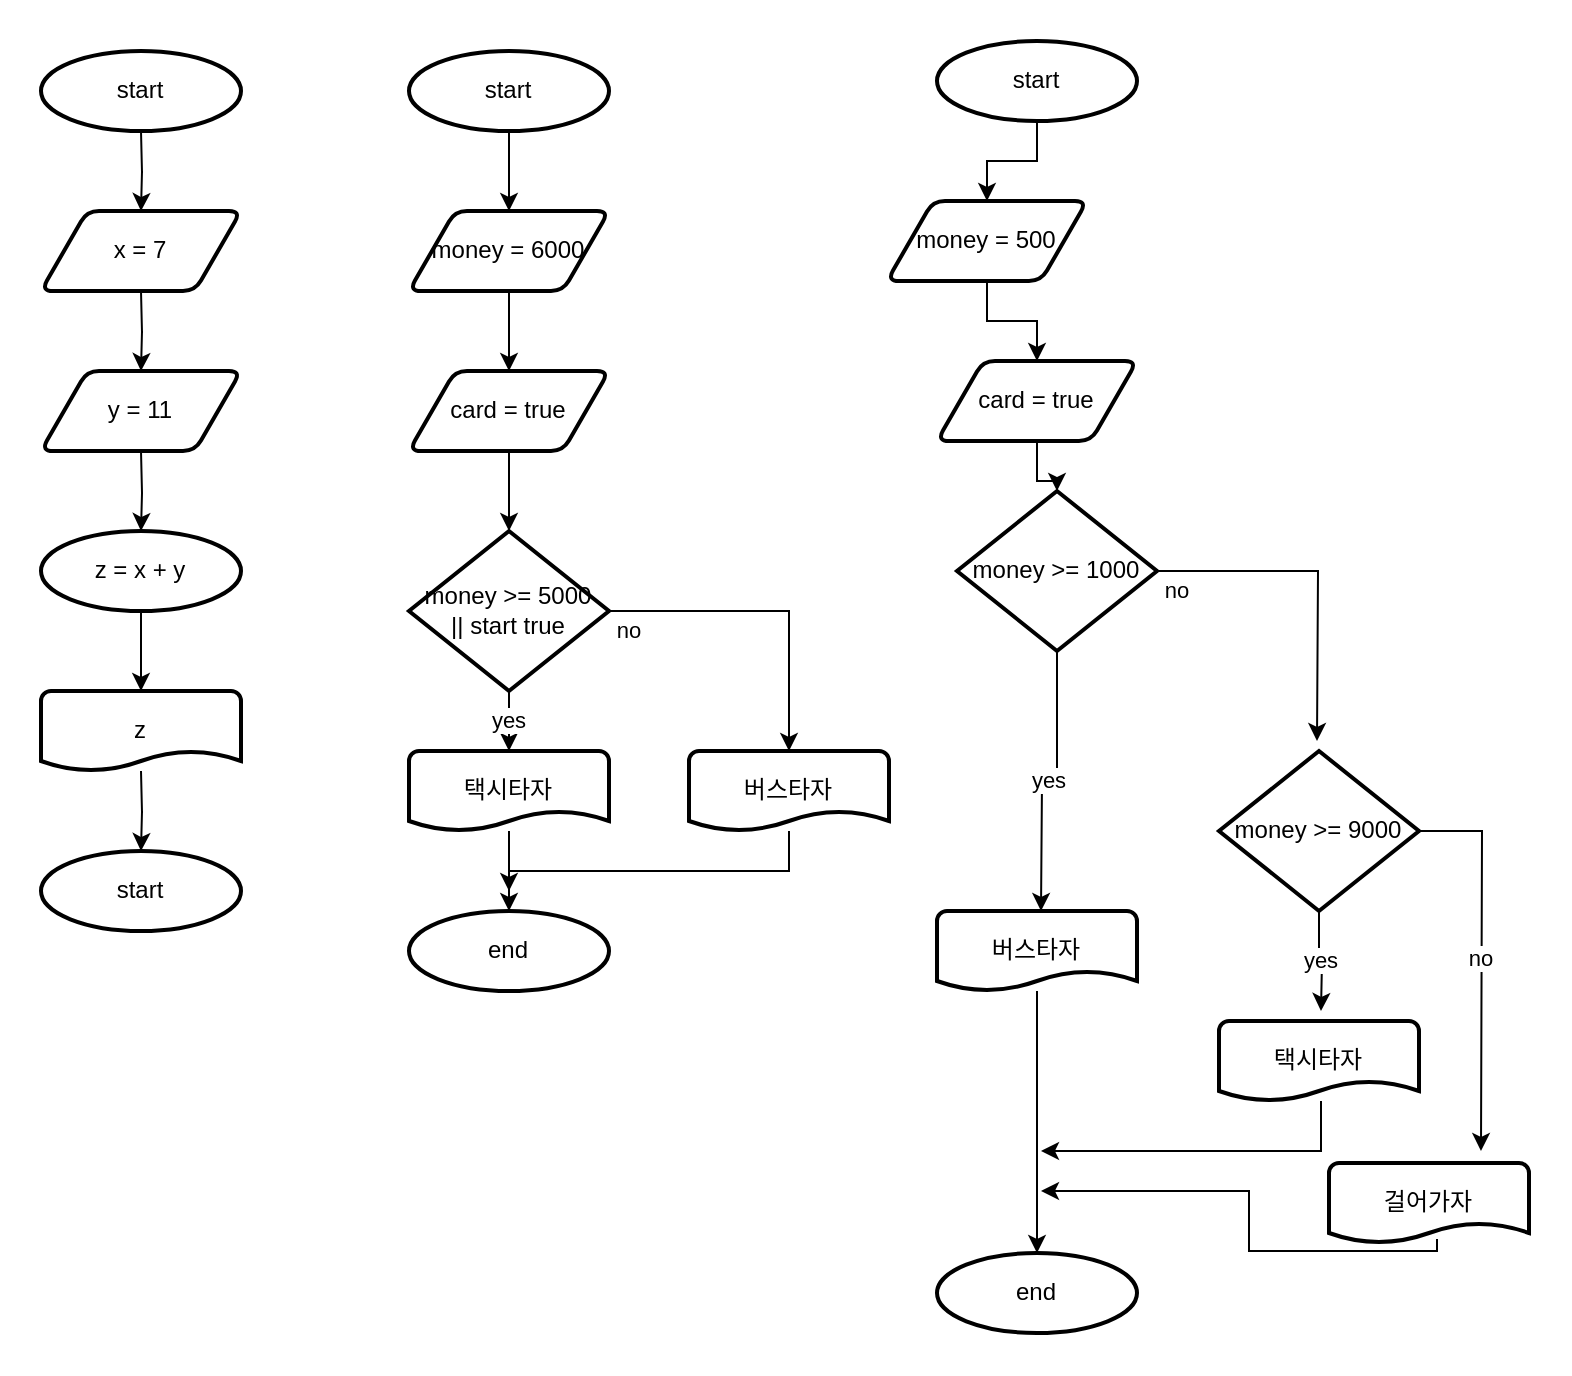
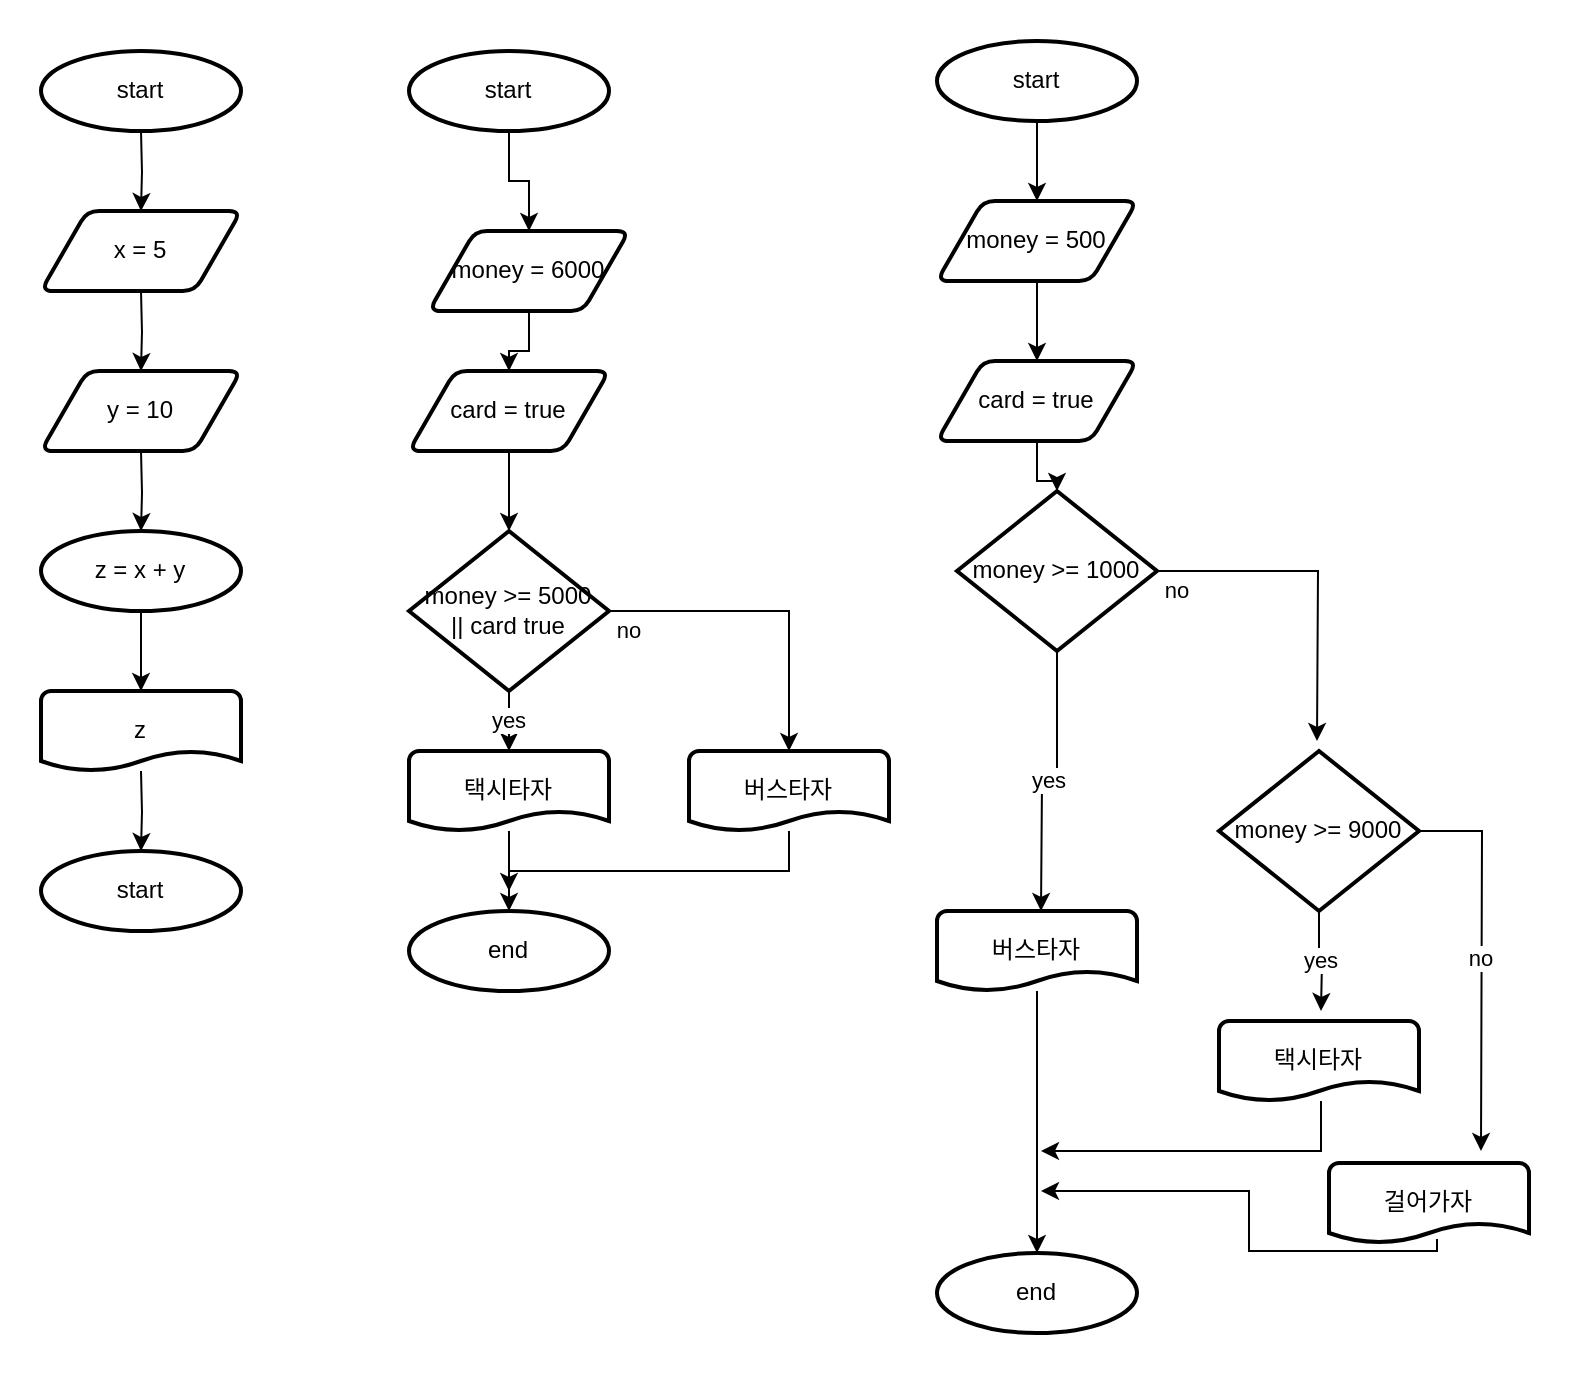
node "money = 500": moved (987, 241) -> (1037, 241)
node "x = 7": label "x = 7" -> "x = 5"
node "money = 6000": moved (509, 251) -> (529, 271)
node "y = 11": label "y = 11" -> "y = 10"
node "money >= 5000 || start true": label "money >= 5000 || start true" -> "money >= 5000 || card true"
